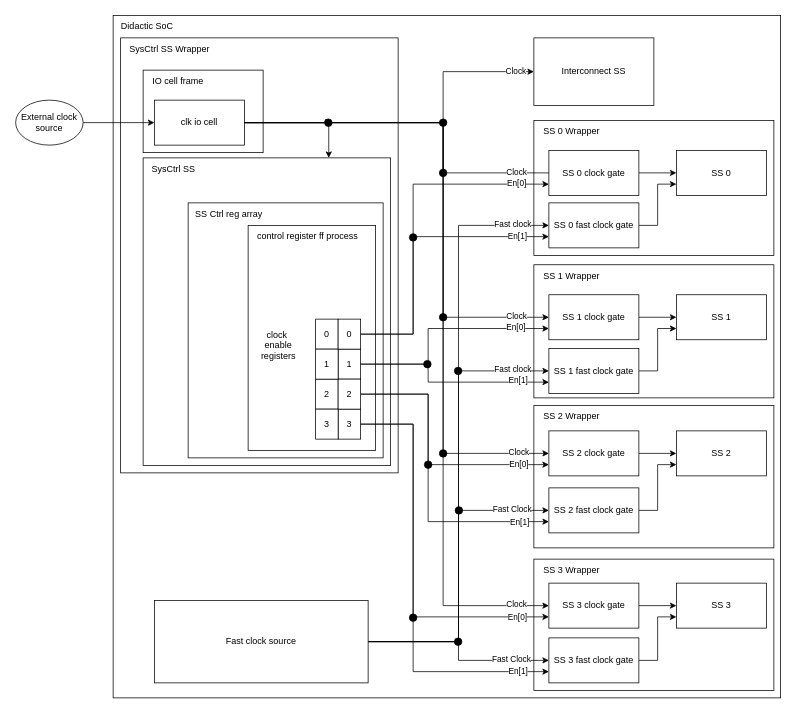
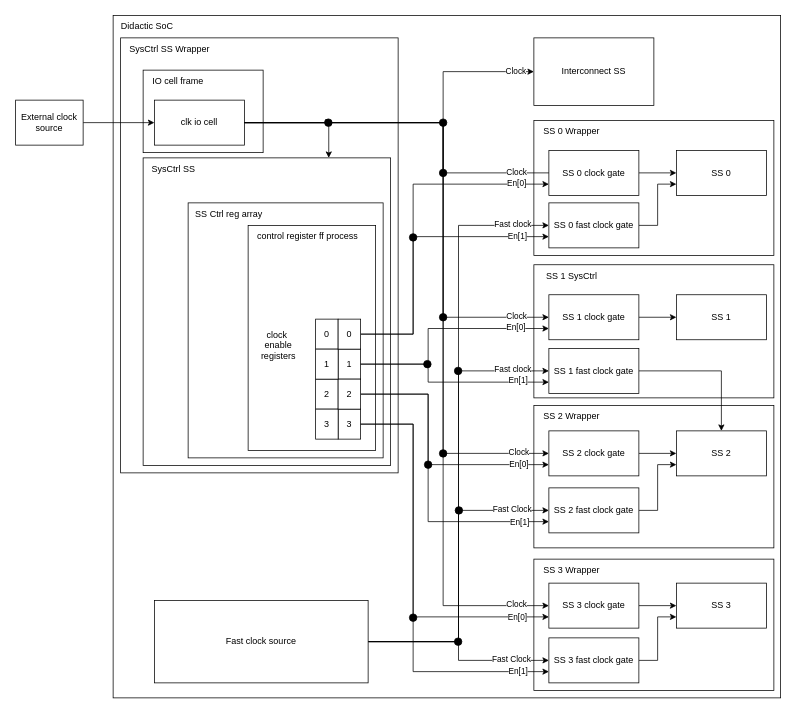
node "External clock source": shape ellipse -> rectangle
node "SS 1 Wrapper": label "SS 1 Wrapper" -> "SS 1 SysCtrl"
edge "SS 1 fast clock gate" -> "SS 1": now "SS 1 fast clock gate" -> "SS 2"
